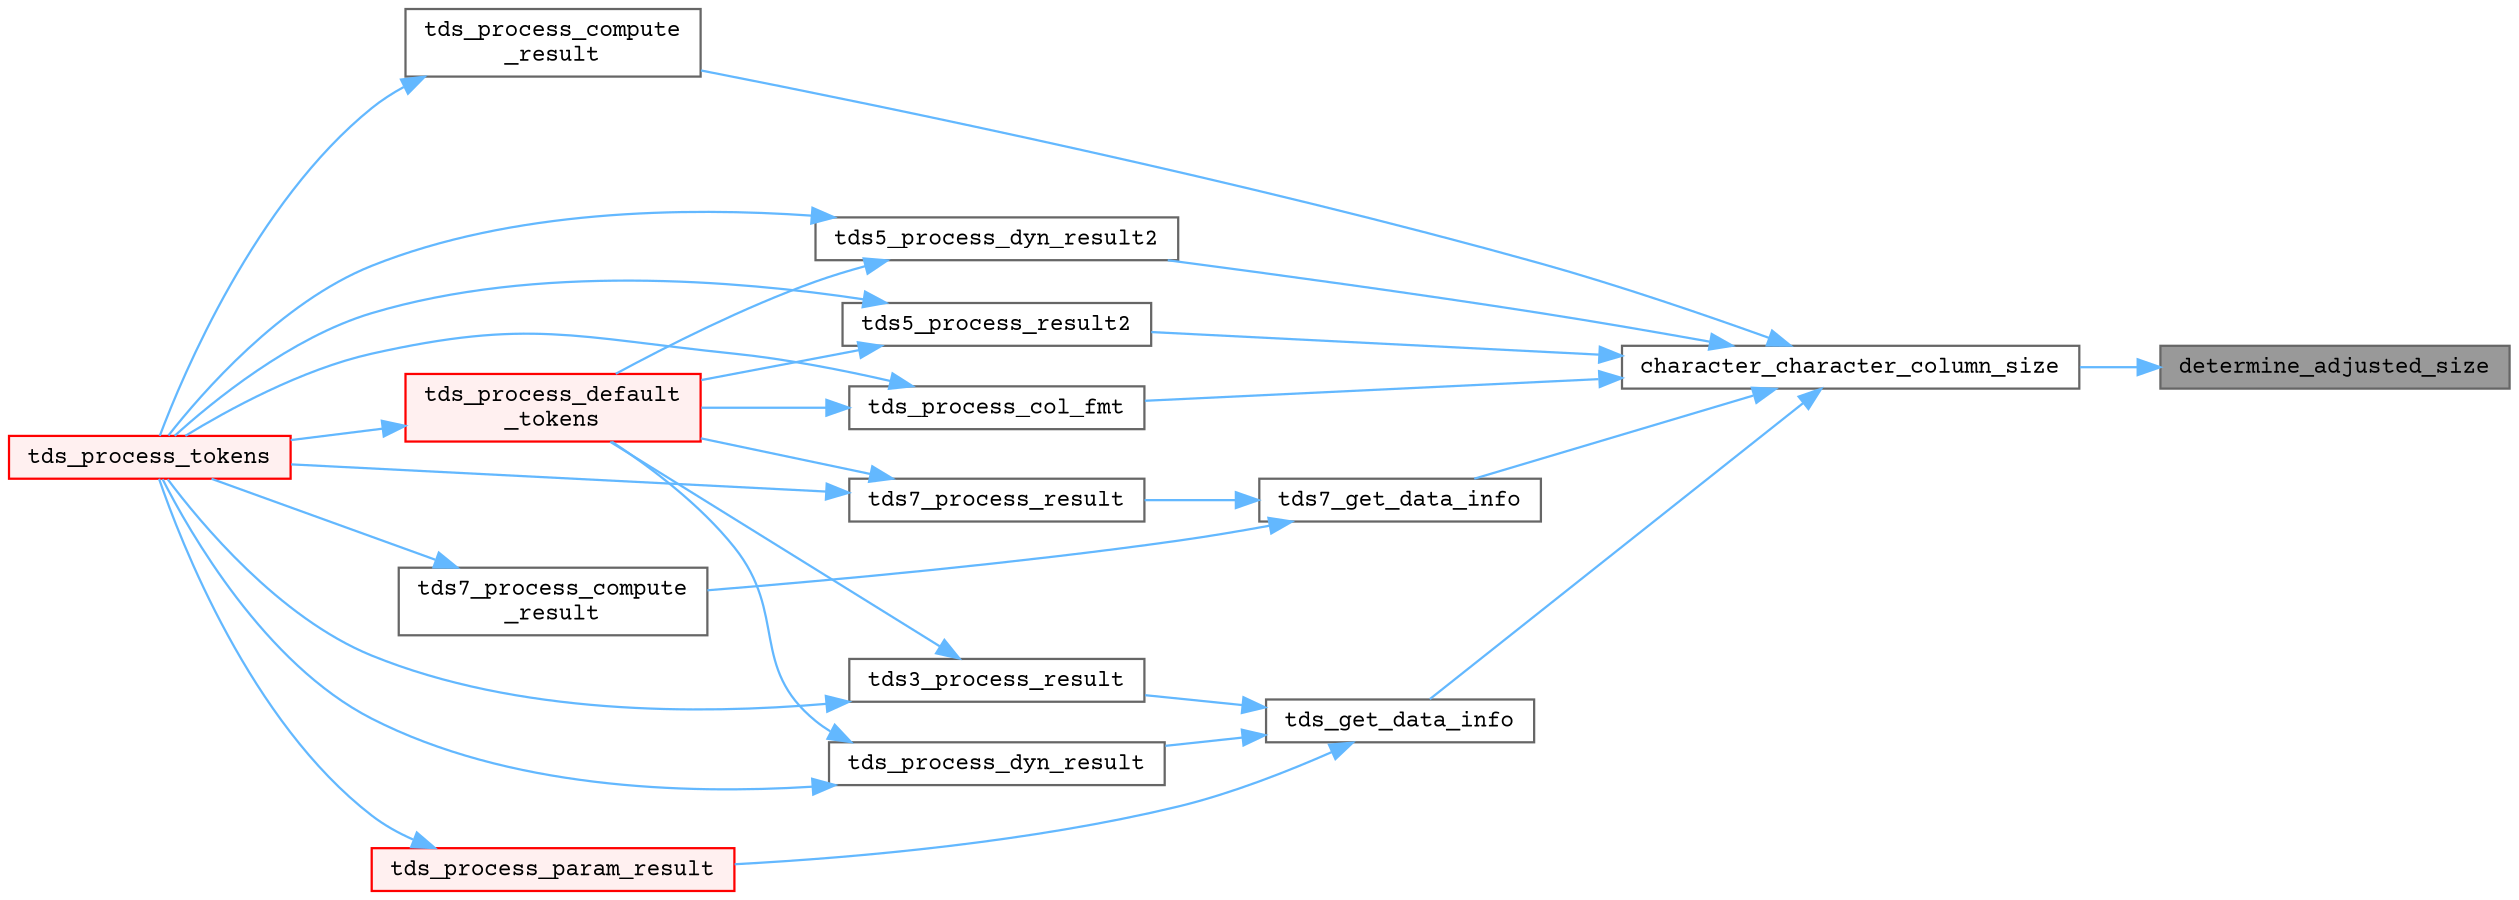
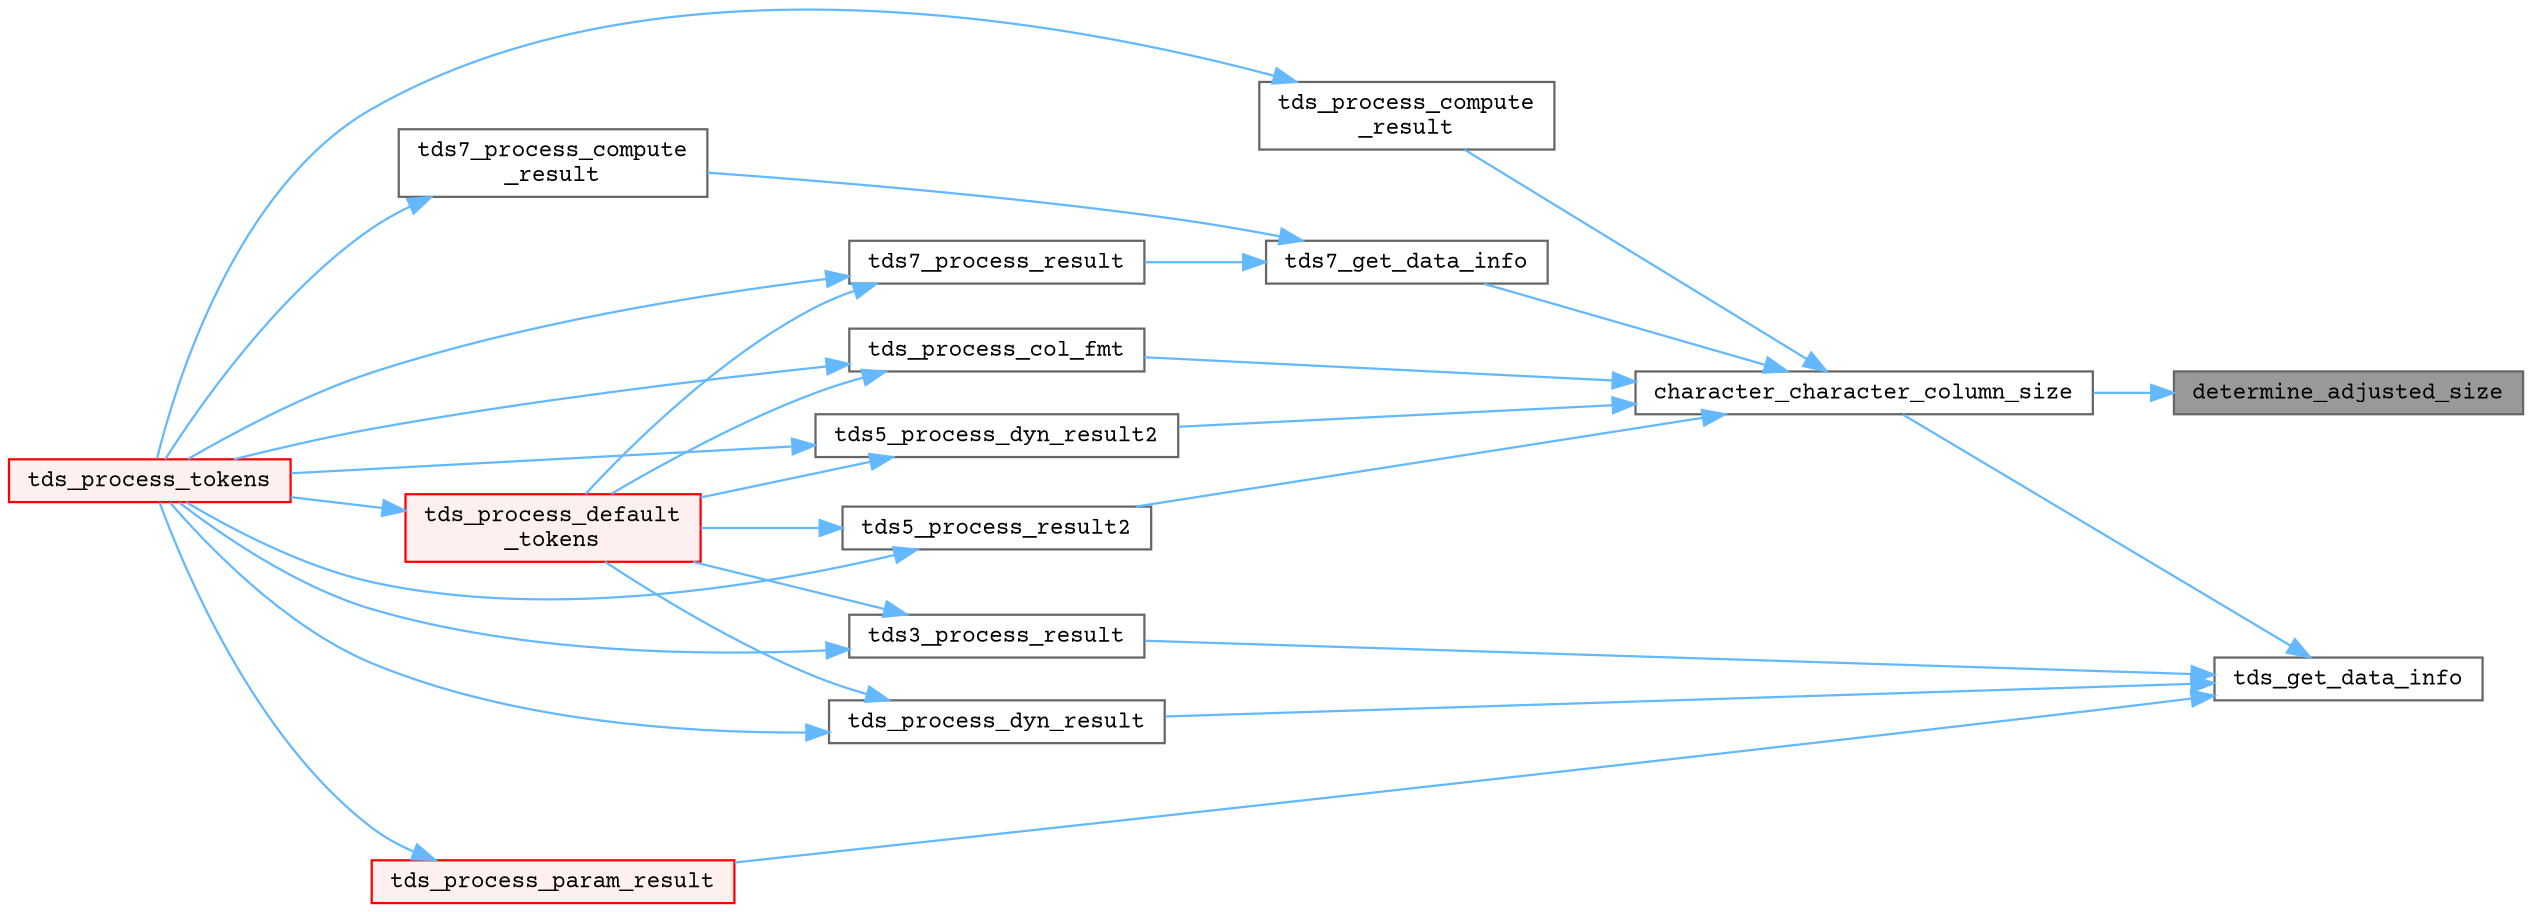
edge "tds_get_data_info" -> "character_character_column_size": reversed
